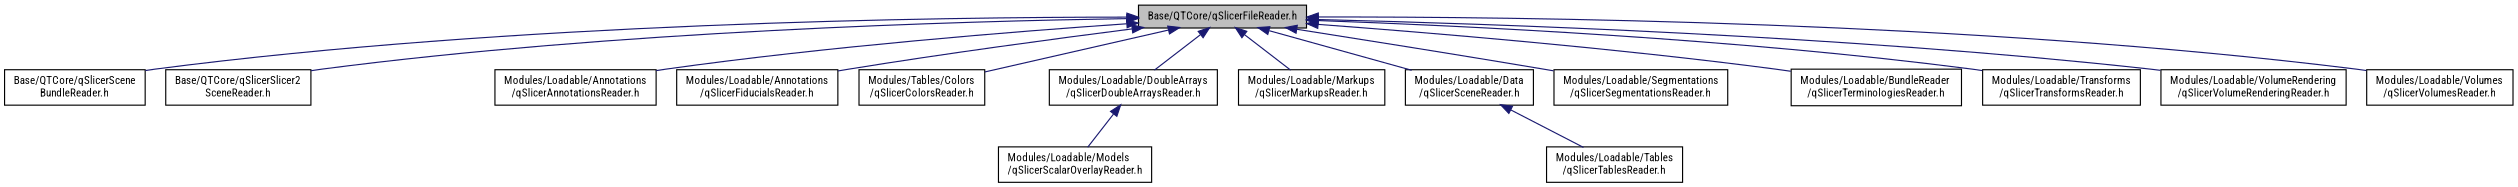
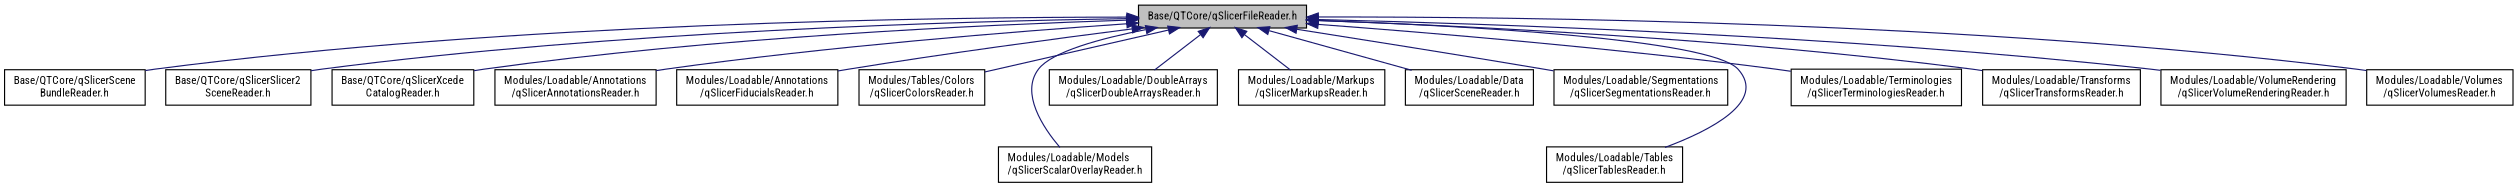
node "Base/QTCore/qSlicerXcede CatalogReader.h": added
node "Modules/Loadable/BundleReader /qSlicerTerminologiesReader.h": label "Modules/Loadable/BundleReader /qSlicerTerminologiesReader.h" -> "Modules/Loadable/Terminologies /qSlicerTerminologiesReader.h"
edge "Modules/Loadable/Tables /qSlicerTablesReader.h" -> "Modules/Loadable/Data /qSlicerSceneReader.h": now "Modules/Loadable/Tables /qSlicerTablesReader.h" -> "Base/QTCore/qSlicerFileReader.h"
edge "Modules/Loadable/Models /qSlicerScalarOverlayReader.h" -> "Modules/Loadable/DoubleArrays /qSlicerDoubleArraysReader.h": now "Modules/Loadable/Models /qSlicerScalarOverlayReader.h" -> "Base/QTCore/qSlicerFileReader.h"
